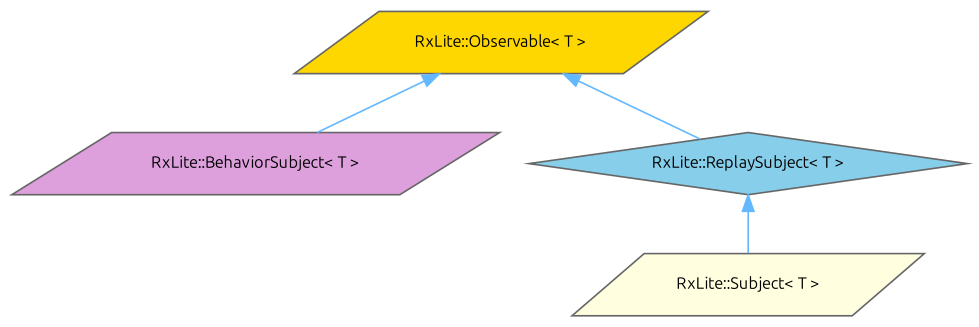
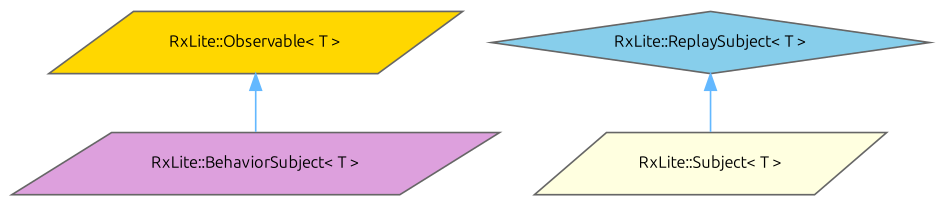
edge "RxLite::ReplaySubject< T >" -> "RxLite::Observable< T >": removed
